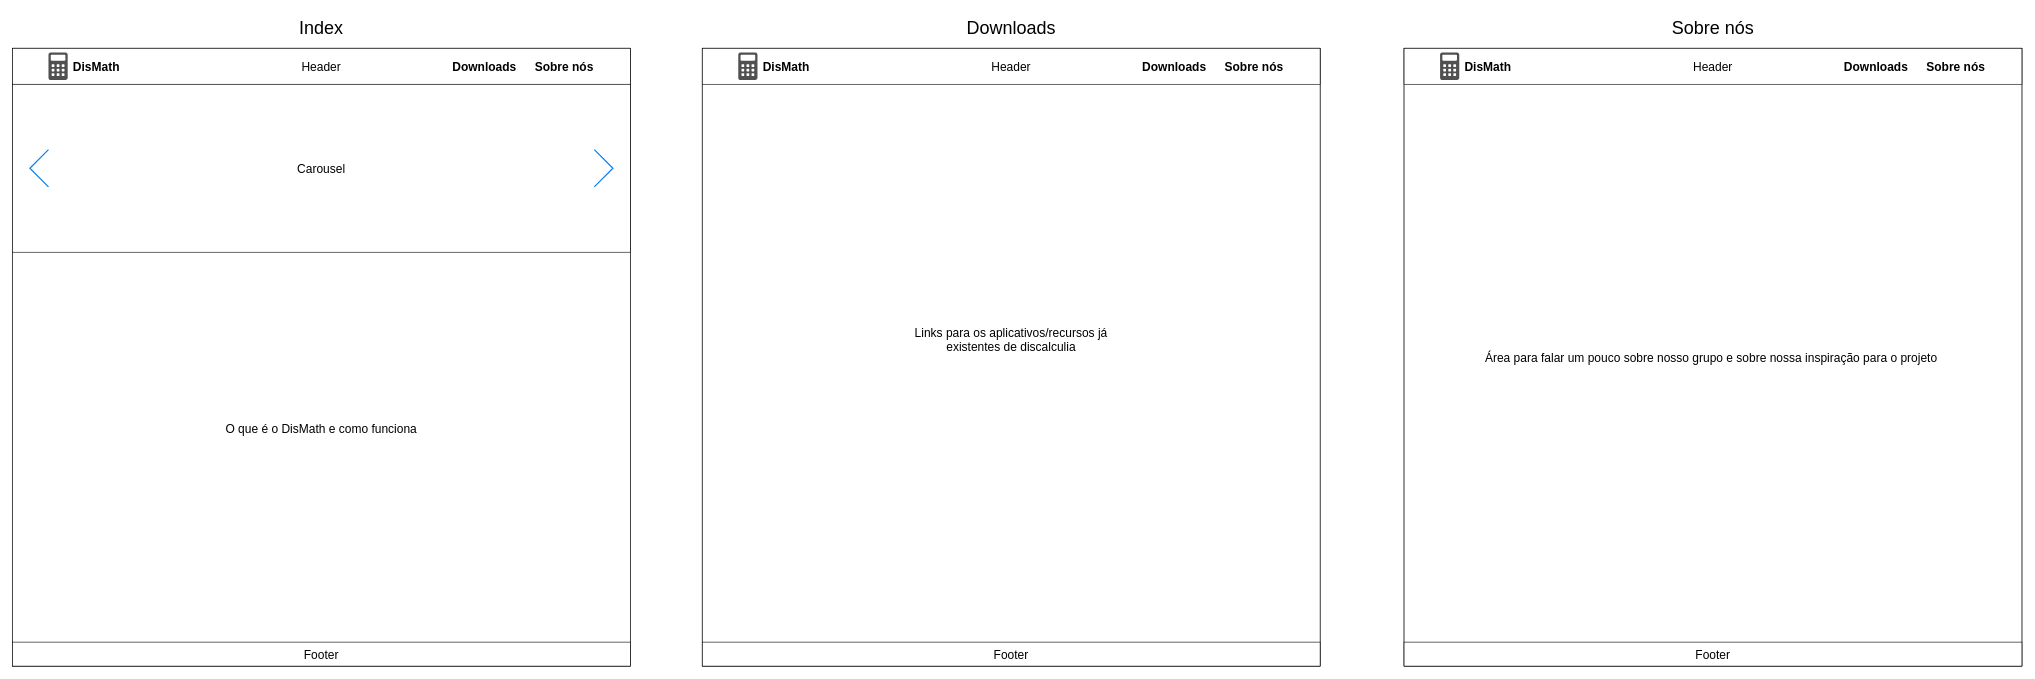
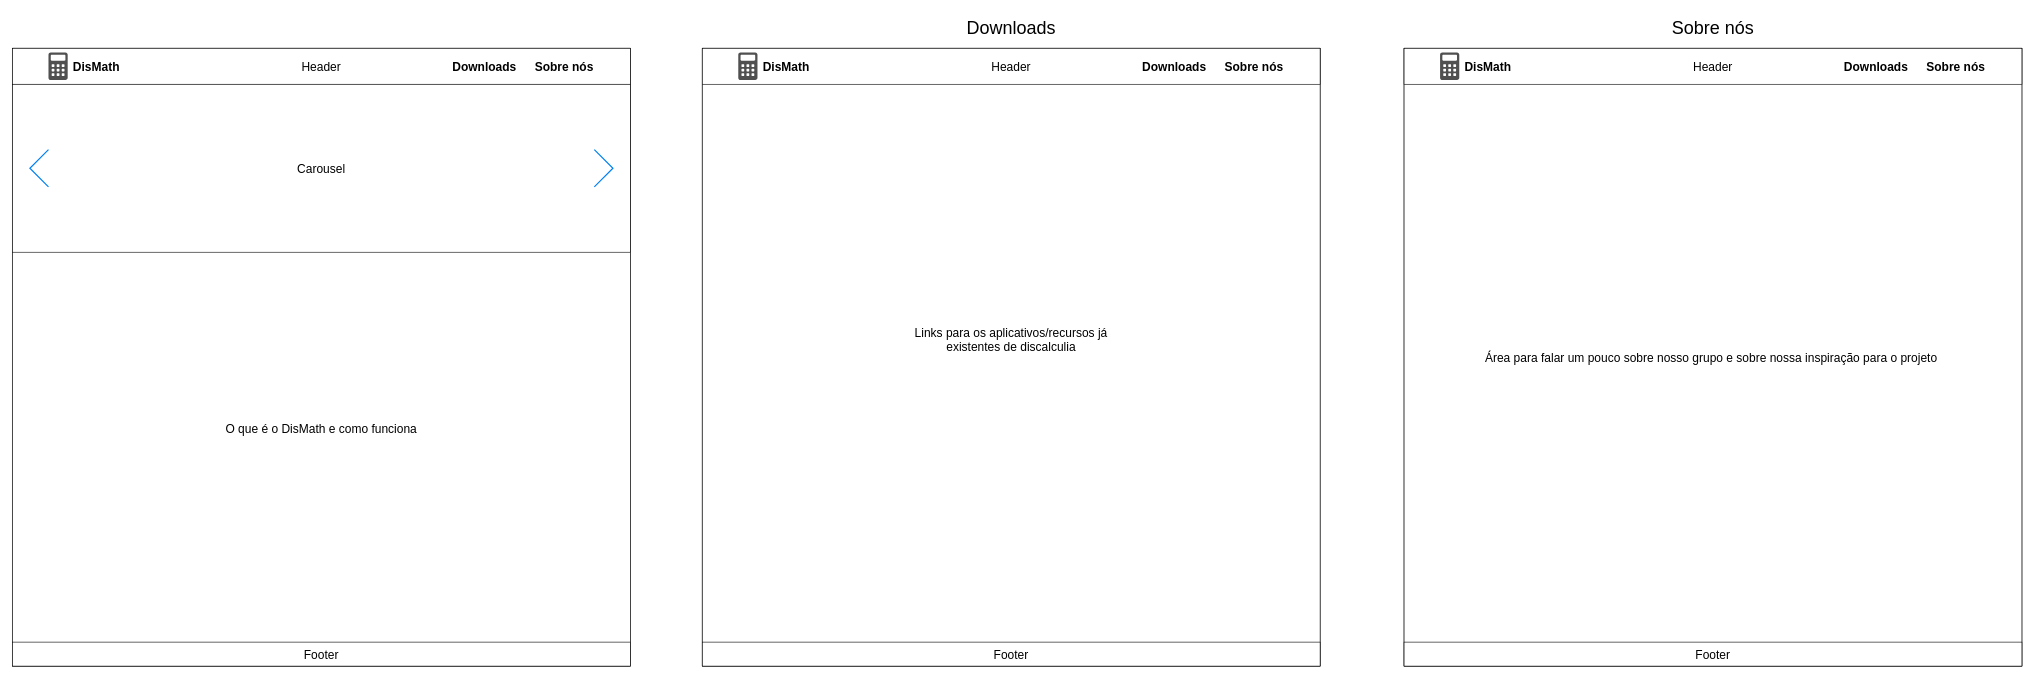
node "Index": removed
